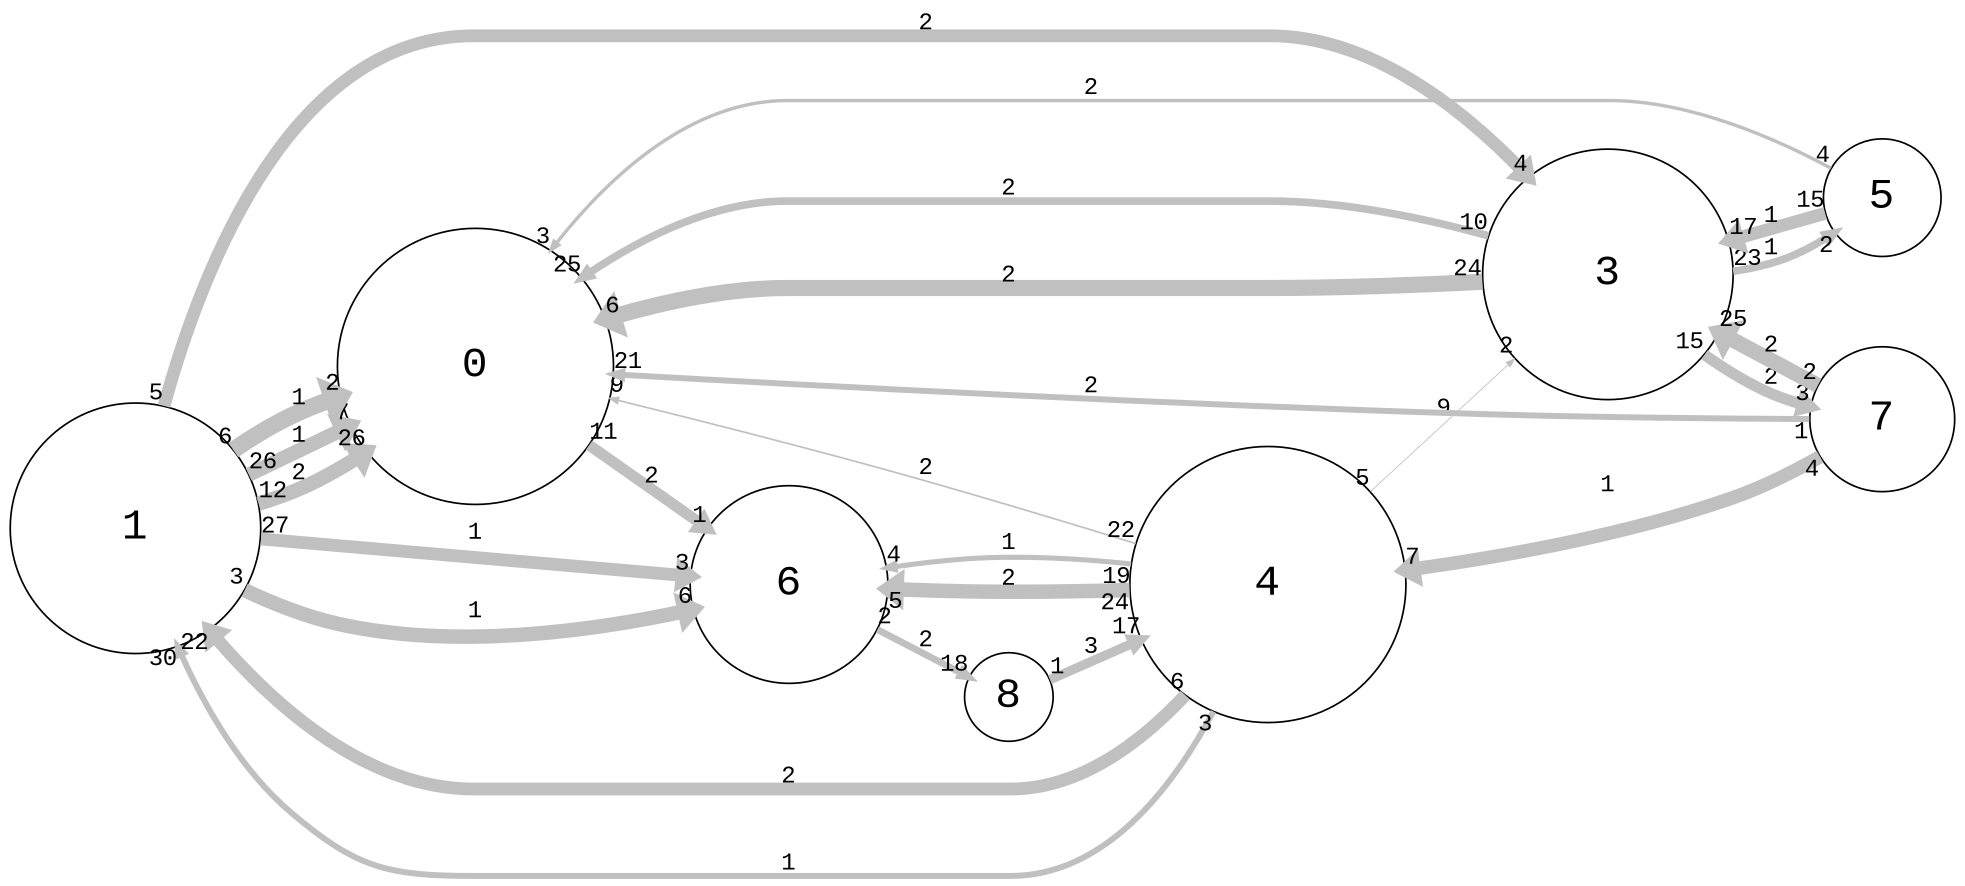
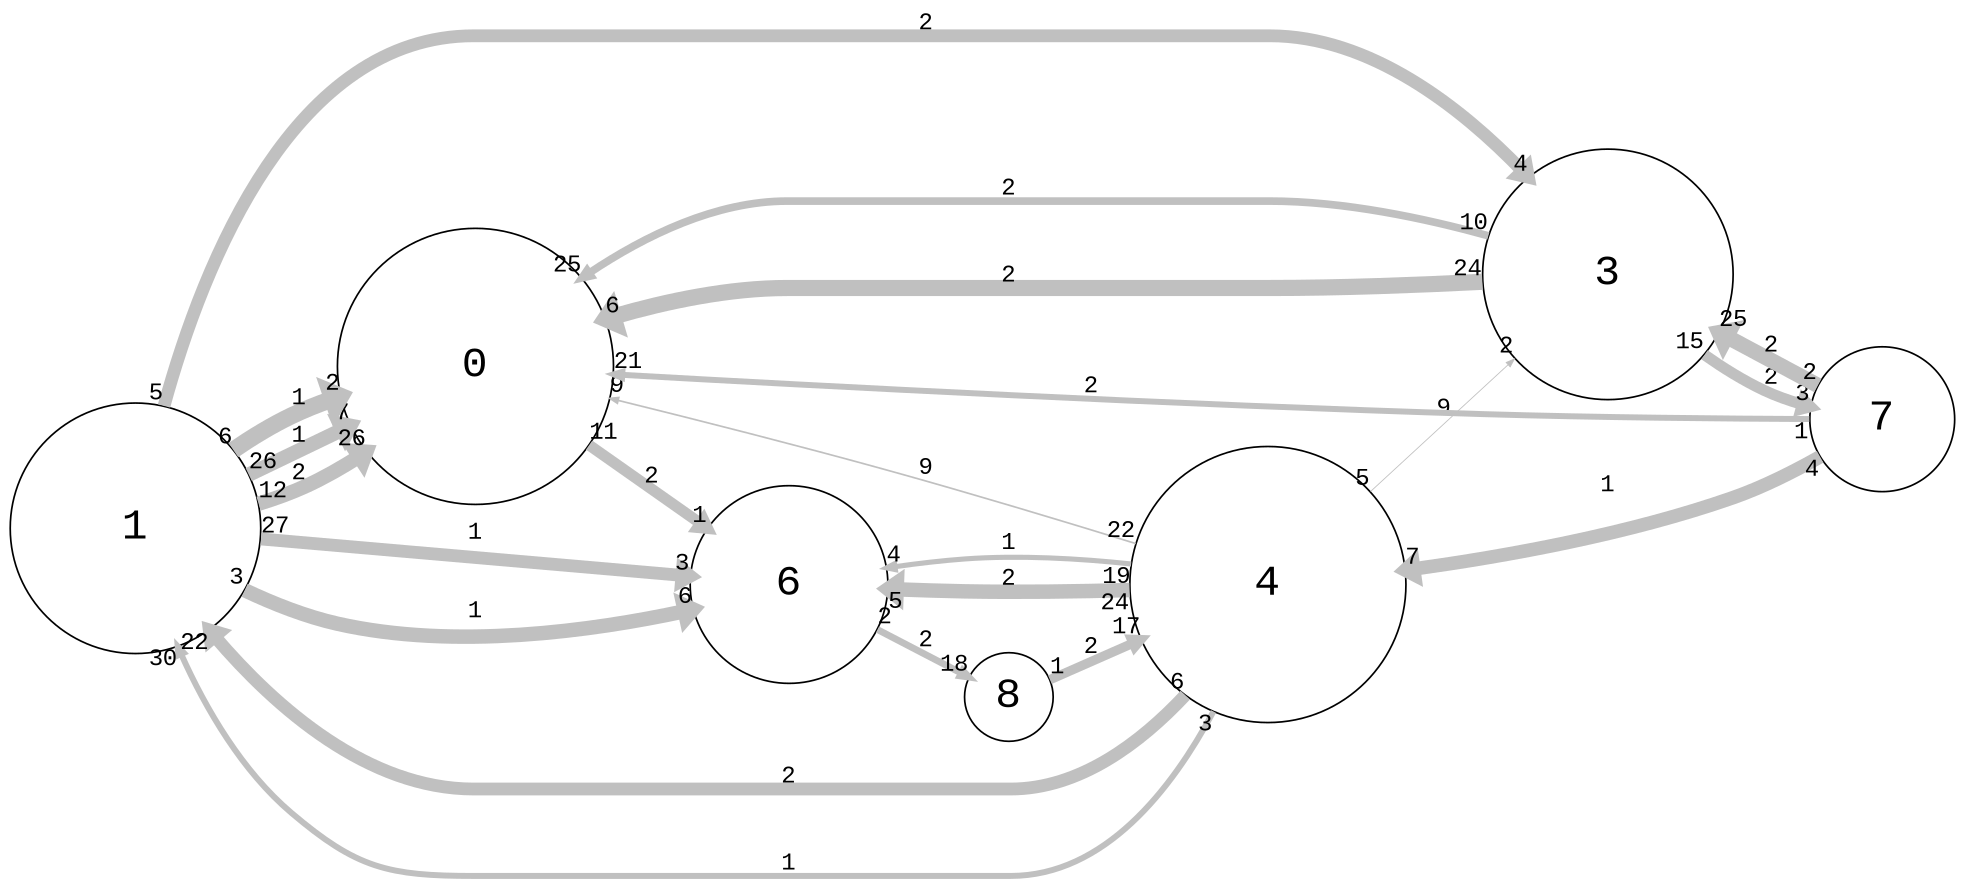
node "5": removed
edge "4" -> "0": label "2" -> "9"
edge "8" -> "4": label "3" -> "2"
